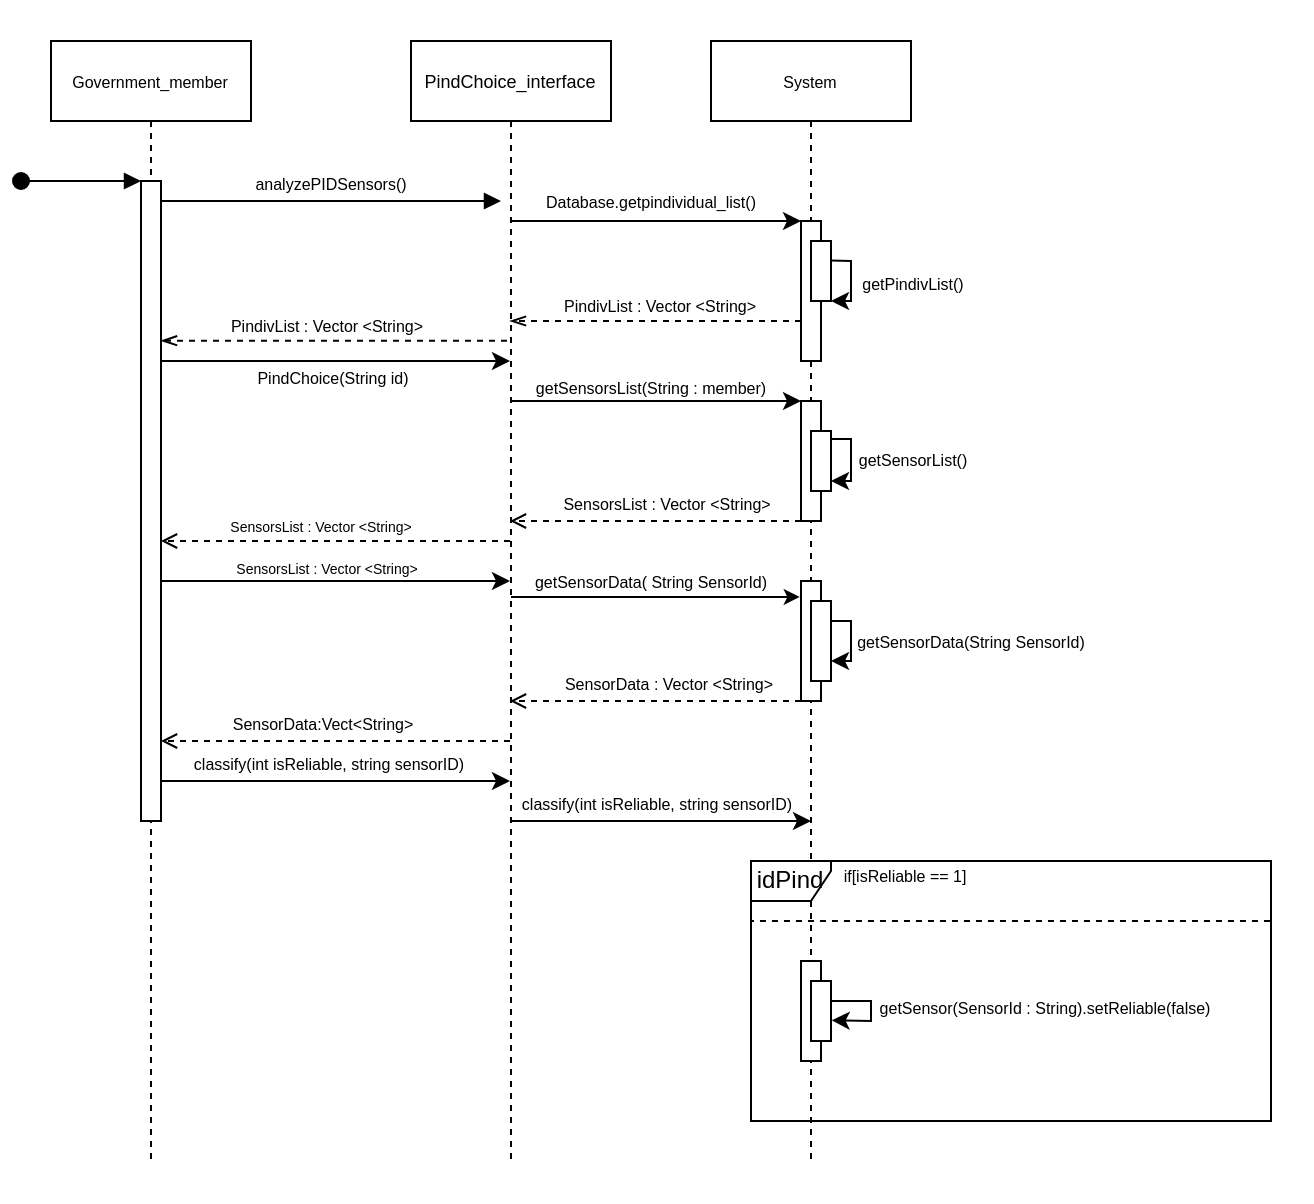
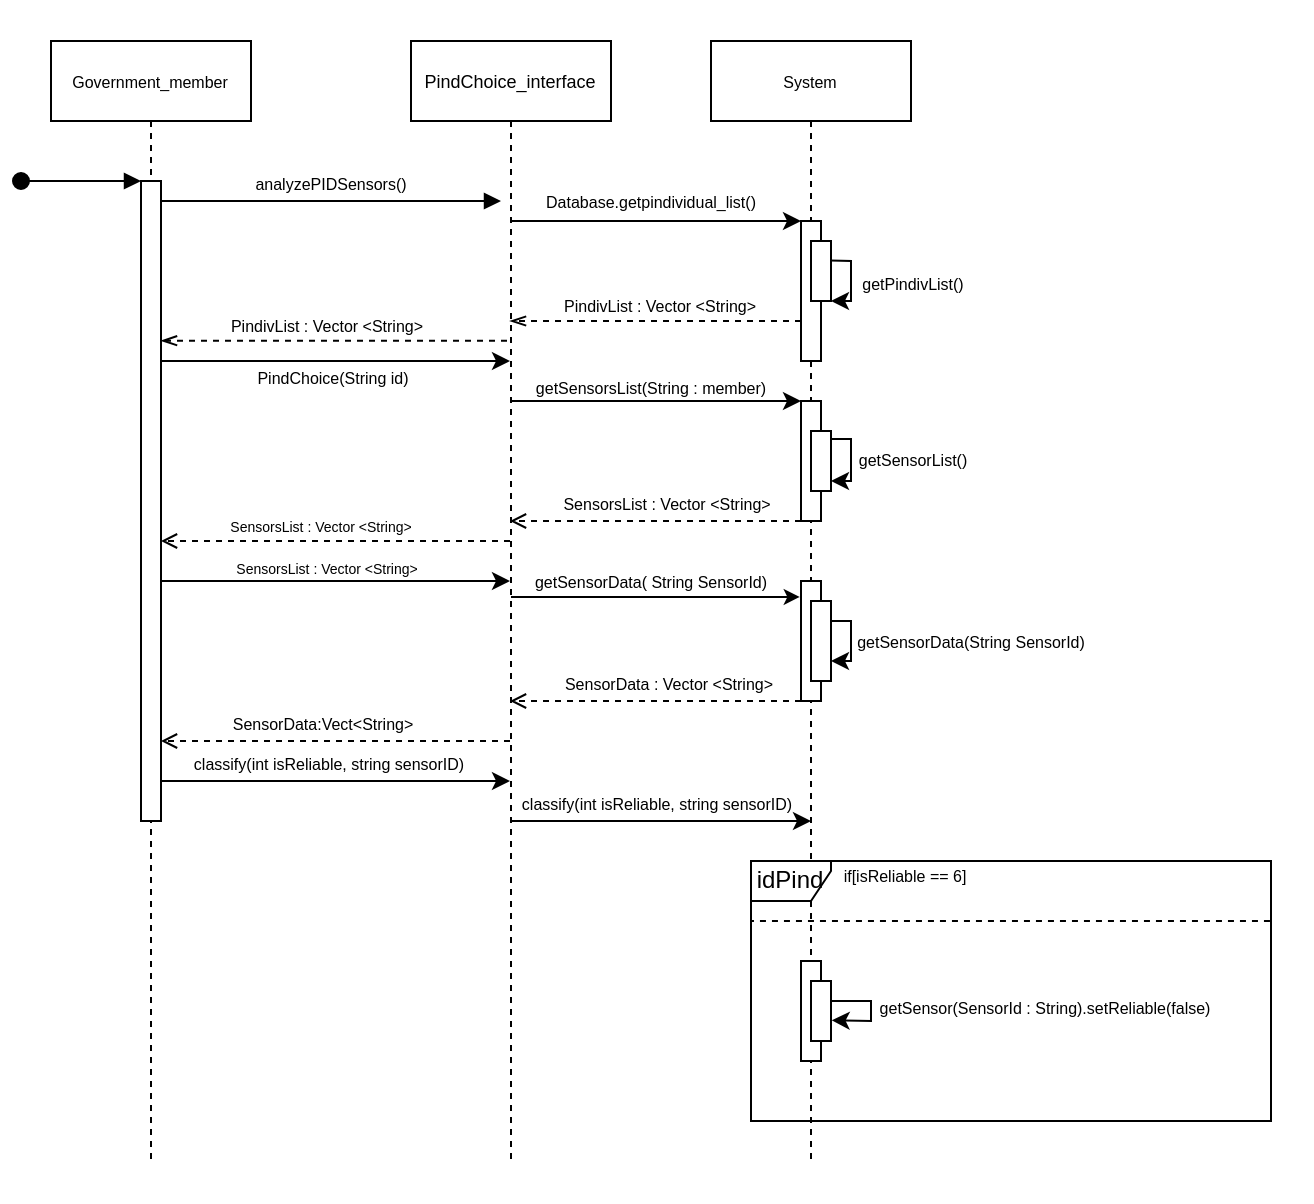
node "if[isReliable == 1]": label "if[isReliable == 1]" -> "if[isReliable == 6]"
